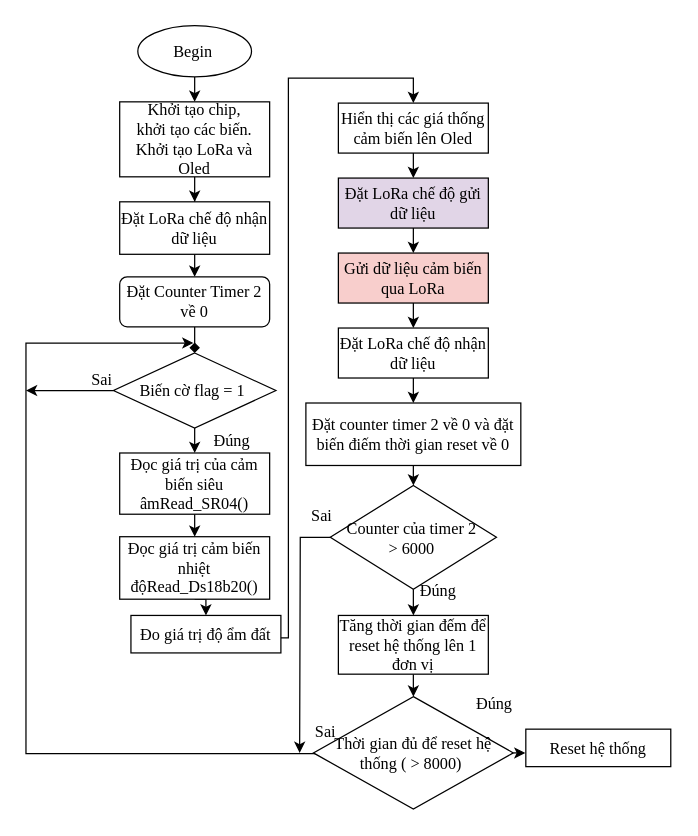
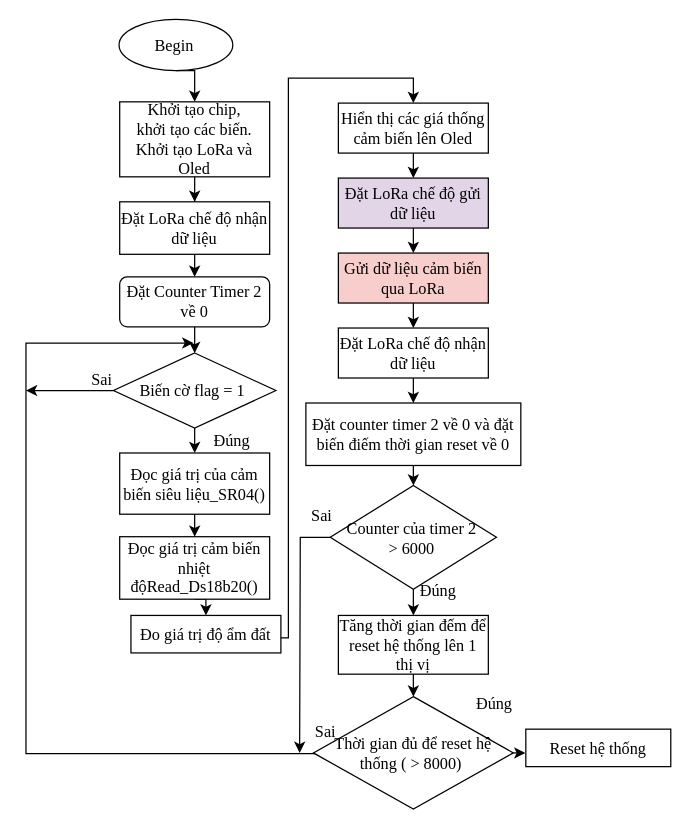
node "Begin": moved (194, 51) -> (176, 45)
edge "Đặt Counter Timer 2 về 0" -> "Biến cờ flag = 1": arrowhead diamond -> classic
node "Đọc giá trị của cảm biến siêu âmRead_SR04()": label "Đọc giá trị của cảm biến siêu âmRead_SR04()" -> "Đọc giá trị của cảm biến siêu liệu_SR04()"
node "Tăng thời gian đếm để reset hệ thống lên 1 đơn vị": label "Tăng thời gian đếm để reset hệ thống lên 1 đơn vị" -> "Tăng thời gian đếm để reset hệ thống lên 1 thị vị"
